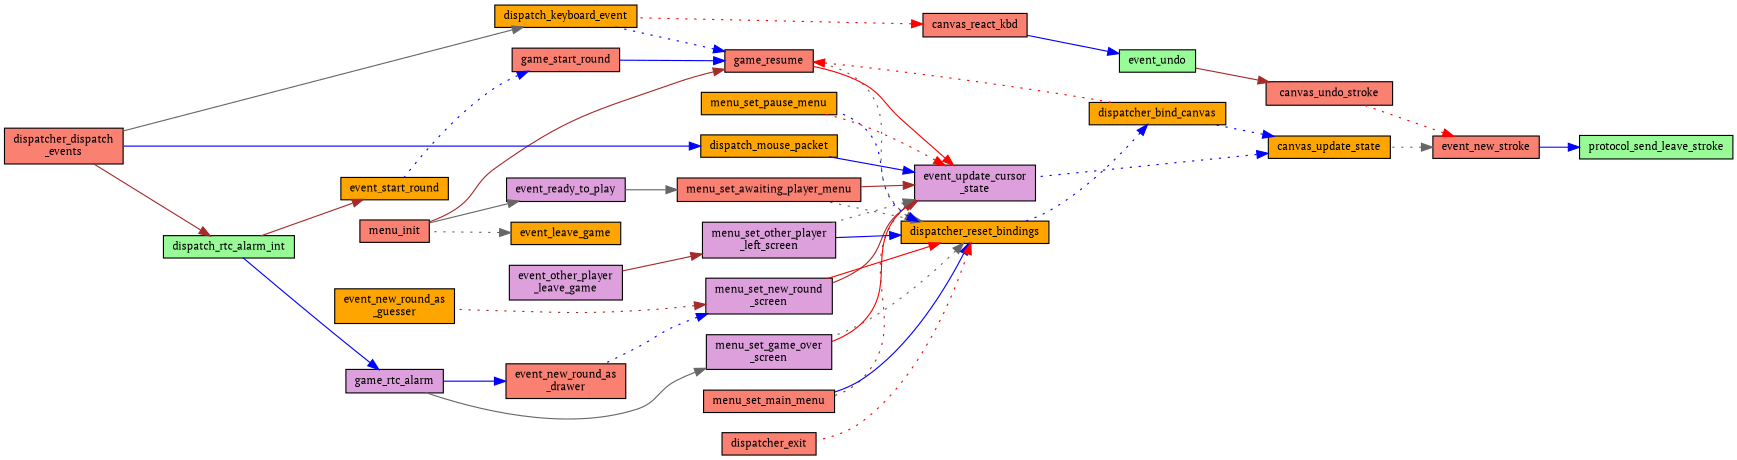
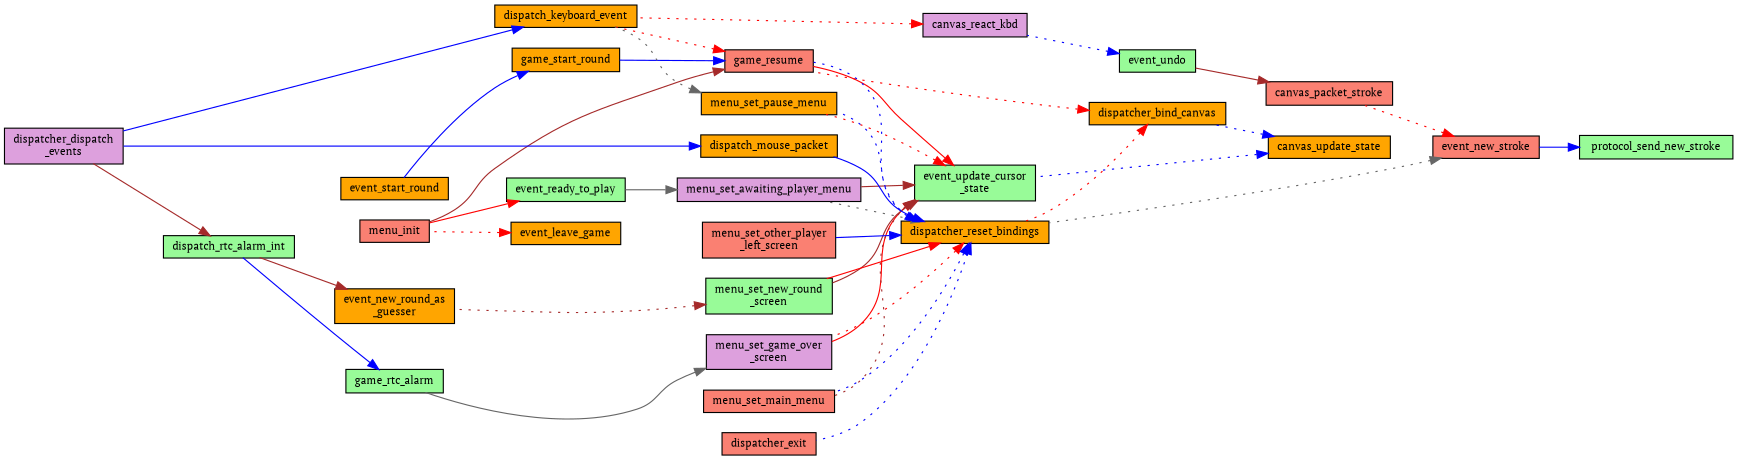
node "canvas_react_kbd": fillcolor salmon -> plum
edge "dispatch_keyboard_event" -> "game_resume": color blue -> red
edge "canvas_react_kbd" -> "event_undo": style solid -> dotted
edge "dispatch_keyboard_event" -> "menu_set_pause_menu": added
node "game_start_round": fillcolor salmon -> orange
edge "dispatcher_dispatch _events" -> "dispatch_keyboard_event": color gray40 -> blue
edge "dispatcher_bind_canvas" -> "game_resume": reversed
node "canvas_undo_stroke": label "canvas_undo_stroke" -> "canvas_packet_stroke"
edge "event_start_round" -> "game_start_round": style dotted -> solid
edge "game_resume" -> "dispatcher_reset_bindings": color gray40 -> blue
node "dispatcher_dispatch _events": fillcolor salmon -> plum
edge "canvas_update_state" -> "event_new_stroke": now "dispatcher_reset_bindings" -> "event_new_stroke"
node "protocol_send_leave_stroke": label "protocol_send_leave_stroke" -> "protocol_send_new_stroke"
edge "dispatch_mouse_packet" -> "event_update_cursor _state": now "dispatch_mouse_packet" -> "dispatcher_reset_bindings"
node "event_update_cursor _state": fillcolor plum -> palegreen
edge "dispatcher_reset_bindings" -> "dispatcher_bind_canvas": color blue -> red
node "event_ready_to_play": fillcolor plum -> palegreen
node "menu_set_awaiting_player_menu": fillcolor salmon -> plum
edge "menu_init" -> "event_ready_to_play": color gray40 -> red
edge "menu_set_other_player _left_screen" -> "event_update_cursor _state": removed
edge "dispatch_rtc_alarm_int" -> "event_start_round": now "dispatch_rtc_alarm_int" -> "event_new_round_as _guesser"
edge "menu_init" -> "event_leave_game": color gray40 -> red
node "menu_set_other_player _left_screen": fillcolor plum -> salmon
node "event_other_player _leave_game": removed
node "menu_set_new_round _screen": fillcolor plum -> palegreen
edge "menu_set_game_over _screen" -> "dispatcher_reset_bindings": color gray40 -> red
edge "menu_set_main_menu" -> "dispatcher_reset_bindings": style solid -> dotted
edge "dispatcher_exit" -> "dispatcher_reset_bindings": color red -> blue
node "game_rtc_alarm": fillcolor plum -> palegreen
node "event_new_round_as _drawer": removed
